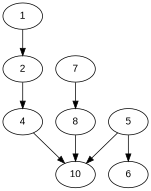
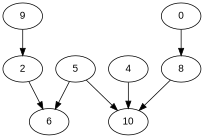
node "1": label "1" -> "9"
node "7": label "7" -> "0"
edge "2" -> "4": now "2" -> "6"
